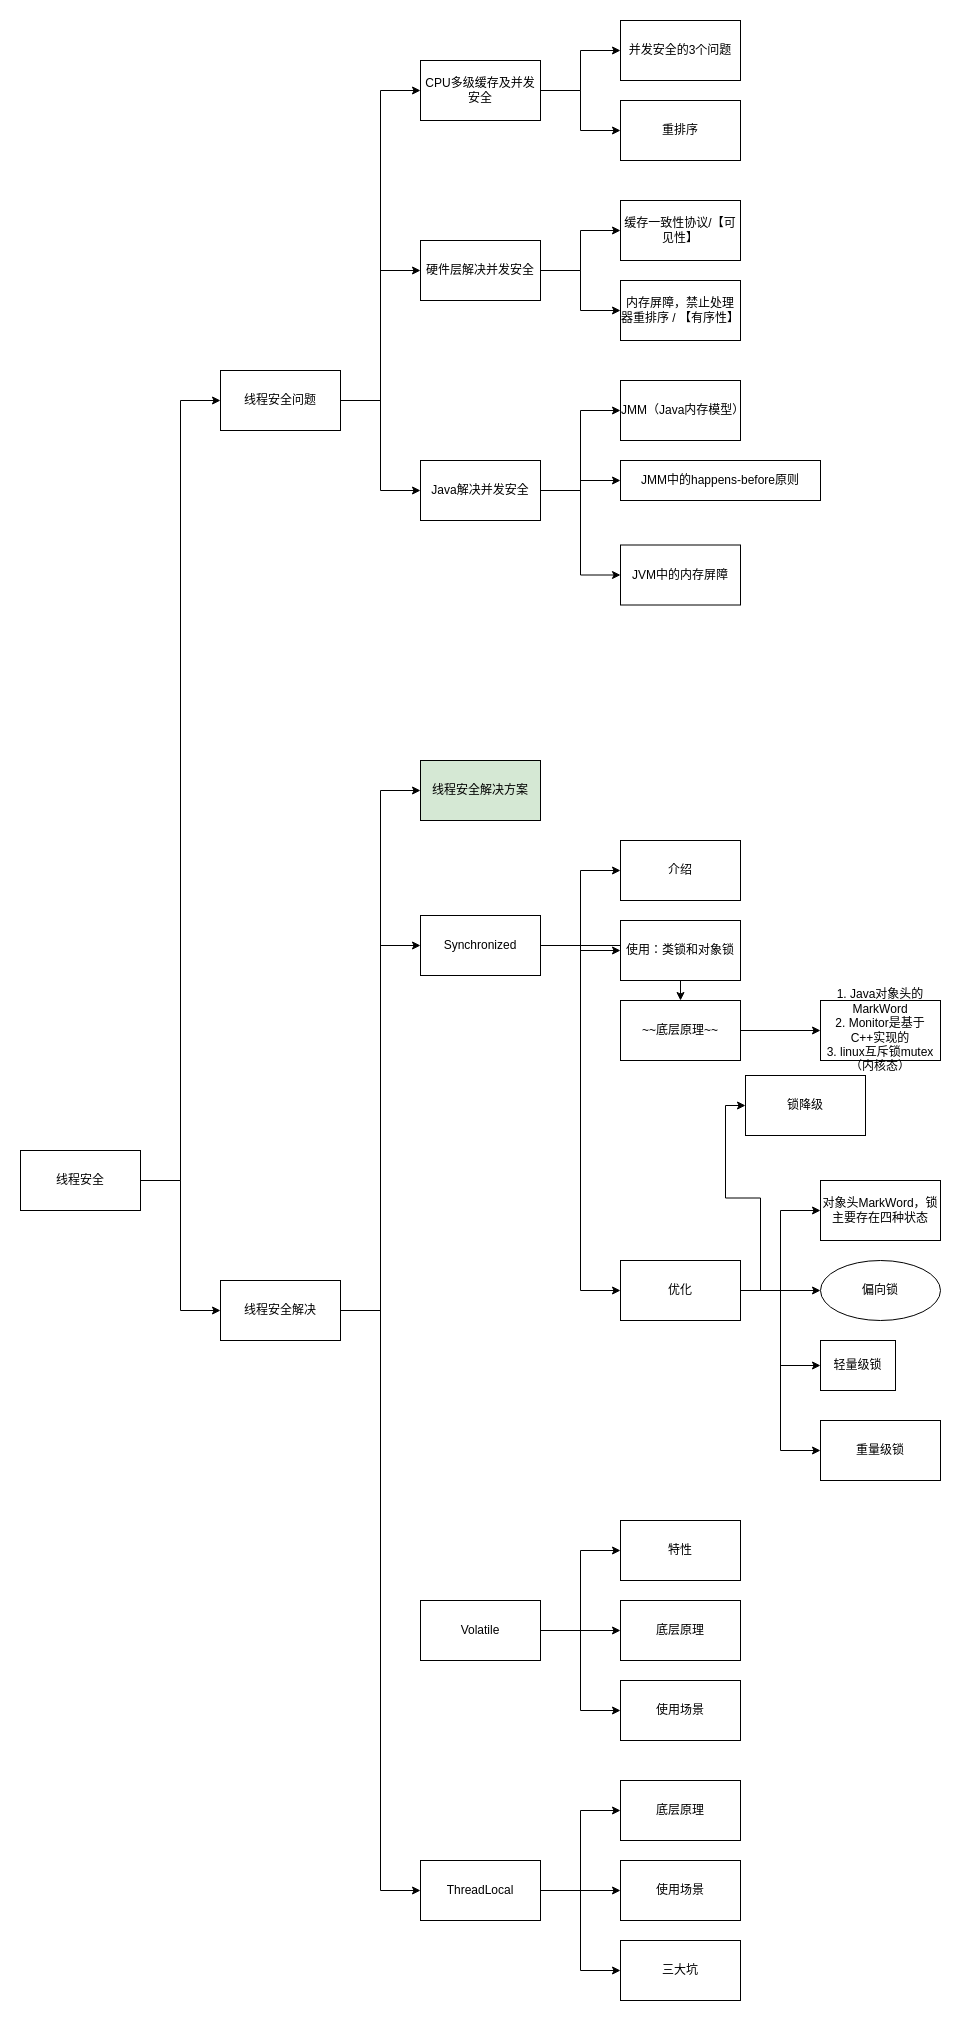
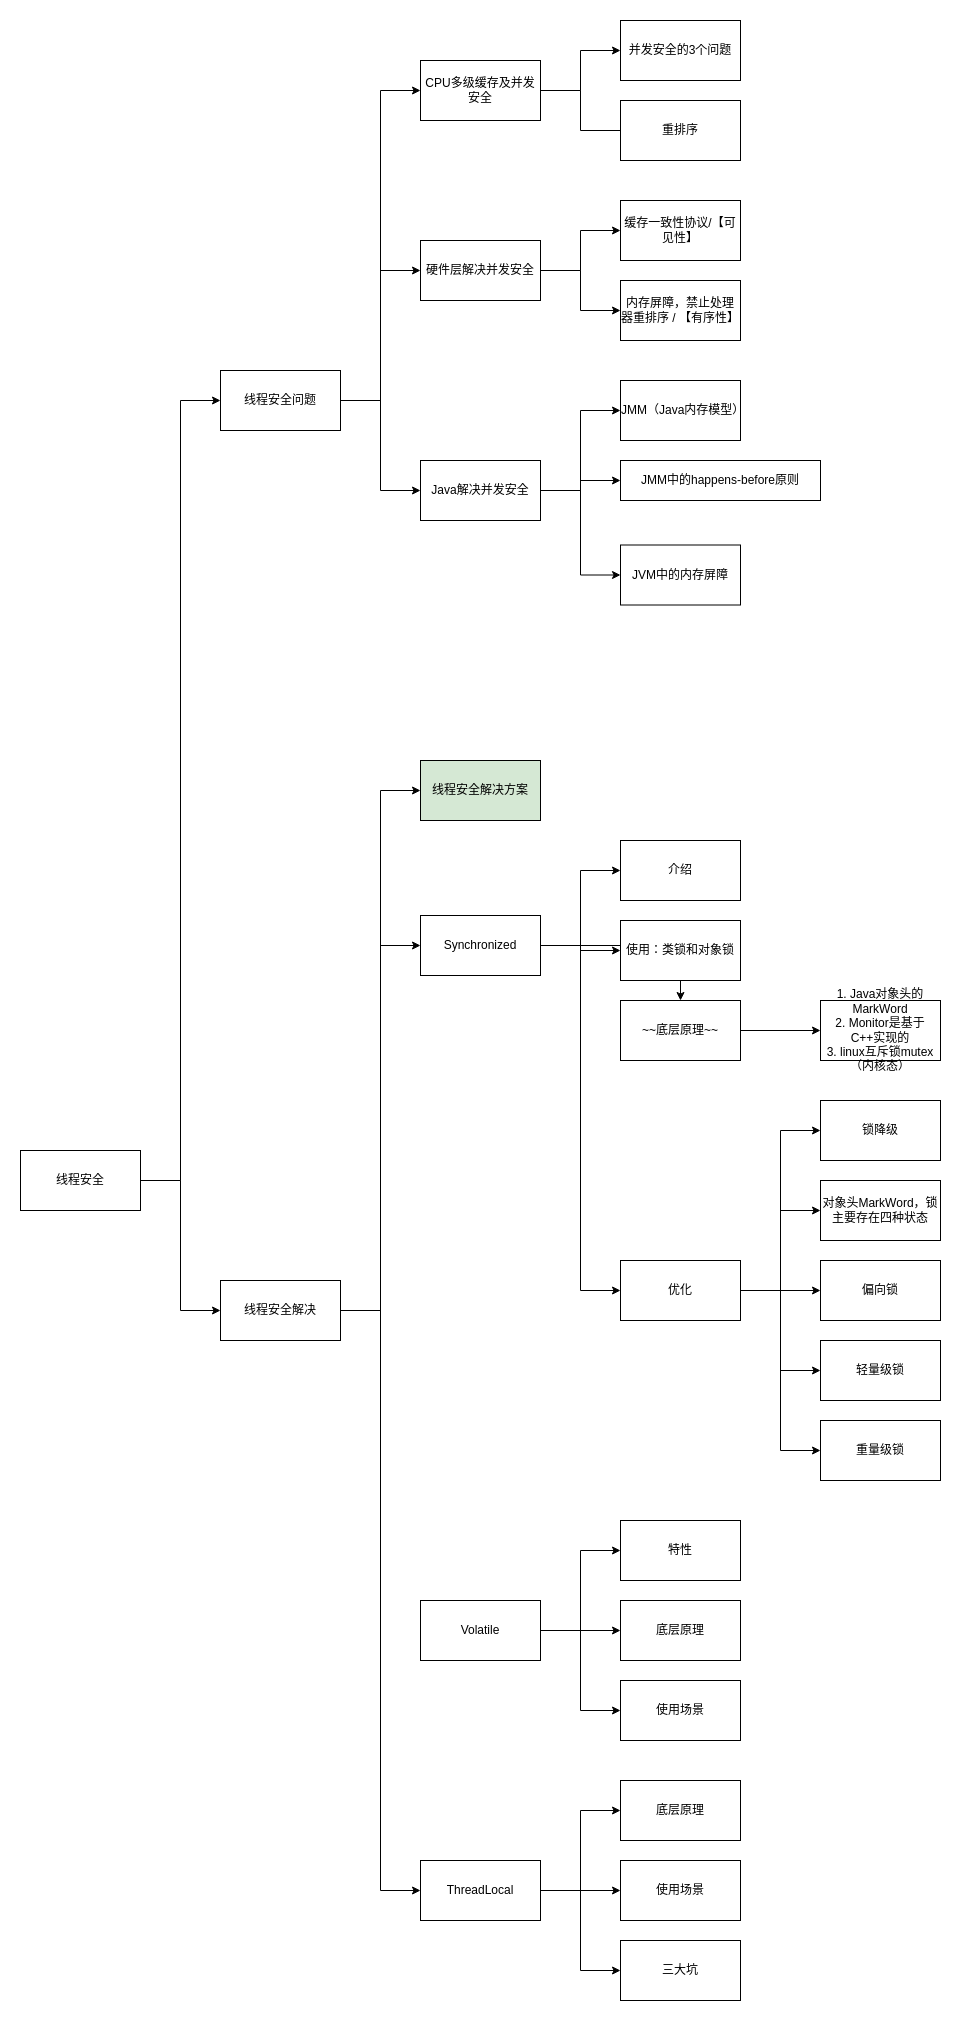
edge "CPU多级缓存及并发安全" -> "重排序": arrowhead classic -> none
node "锁降级": moved (806, 1106) -> (881, 1131)
node "偏向锁": shape ellipse -> rectangle
node "轻量级锁": size 75x50 -> 120x60
